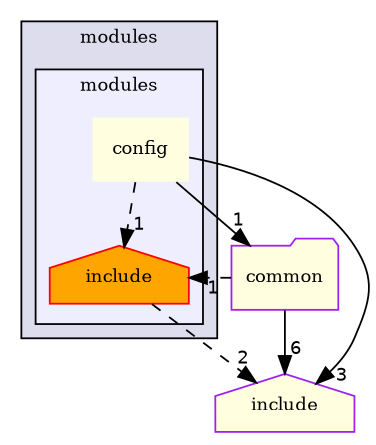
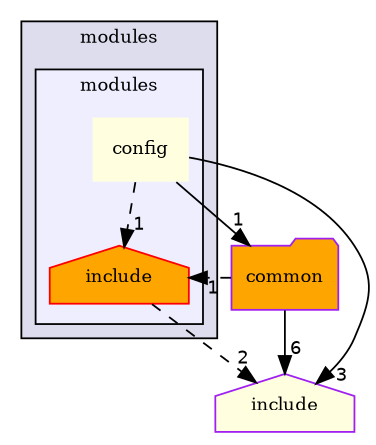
node "common": fillcolor lightyellow -> orange
